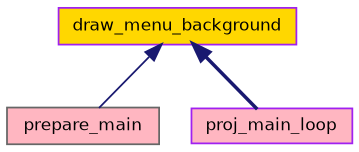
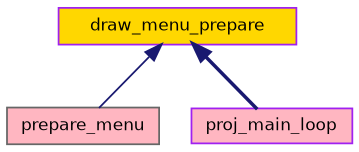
node "draw_menu_background": label "draw_menu_background" -> "draw_menu_prepare"
node "prepare_main": label "prepare_main" -> "prepare_menu"
